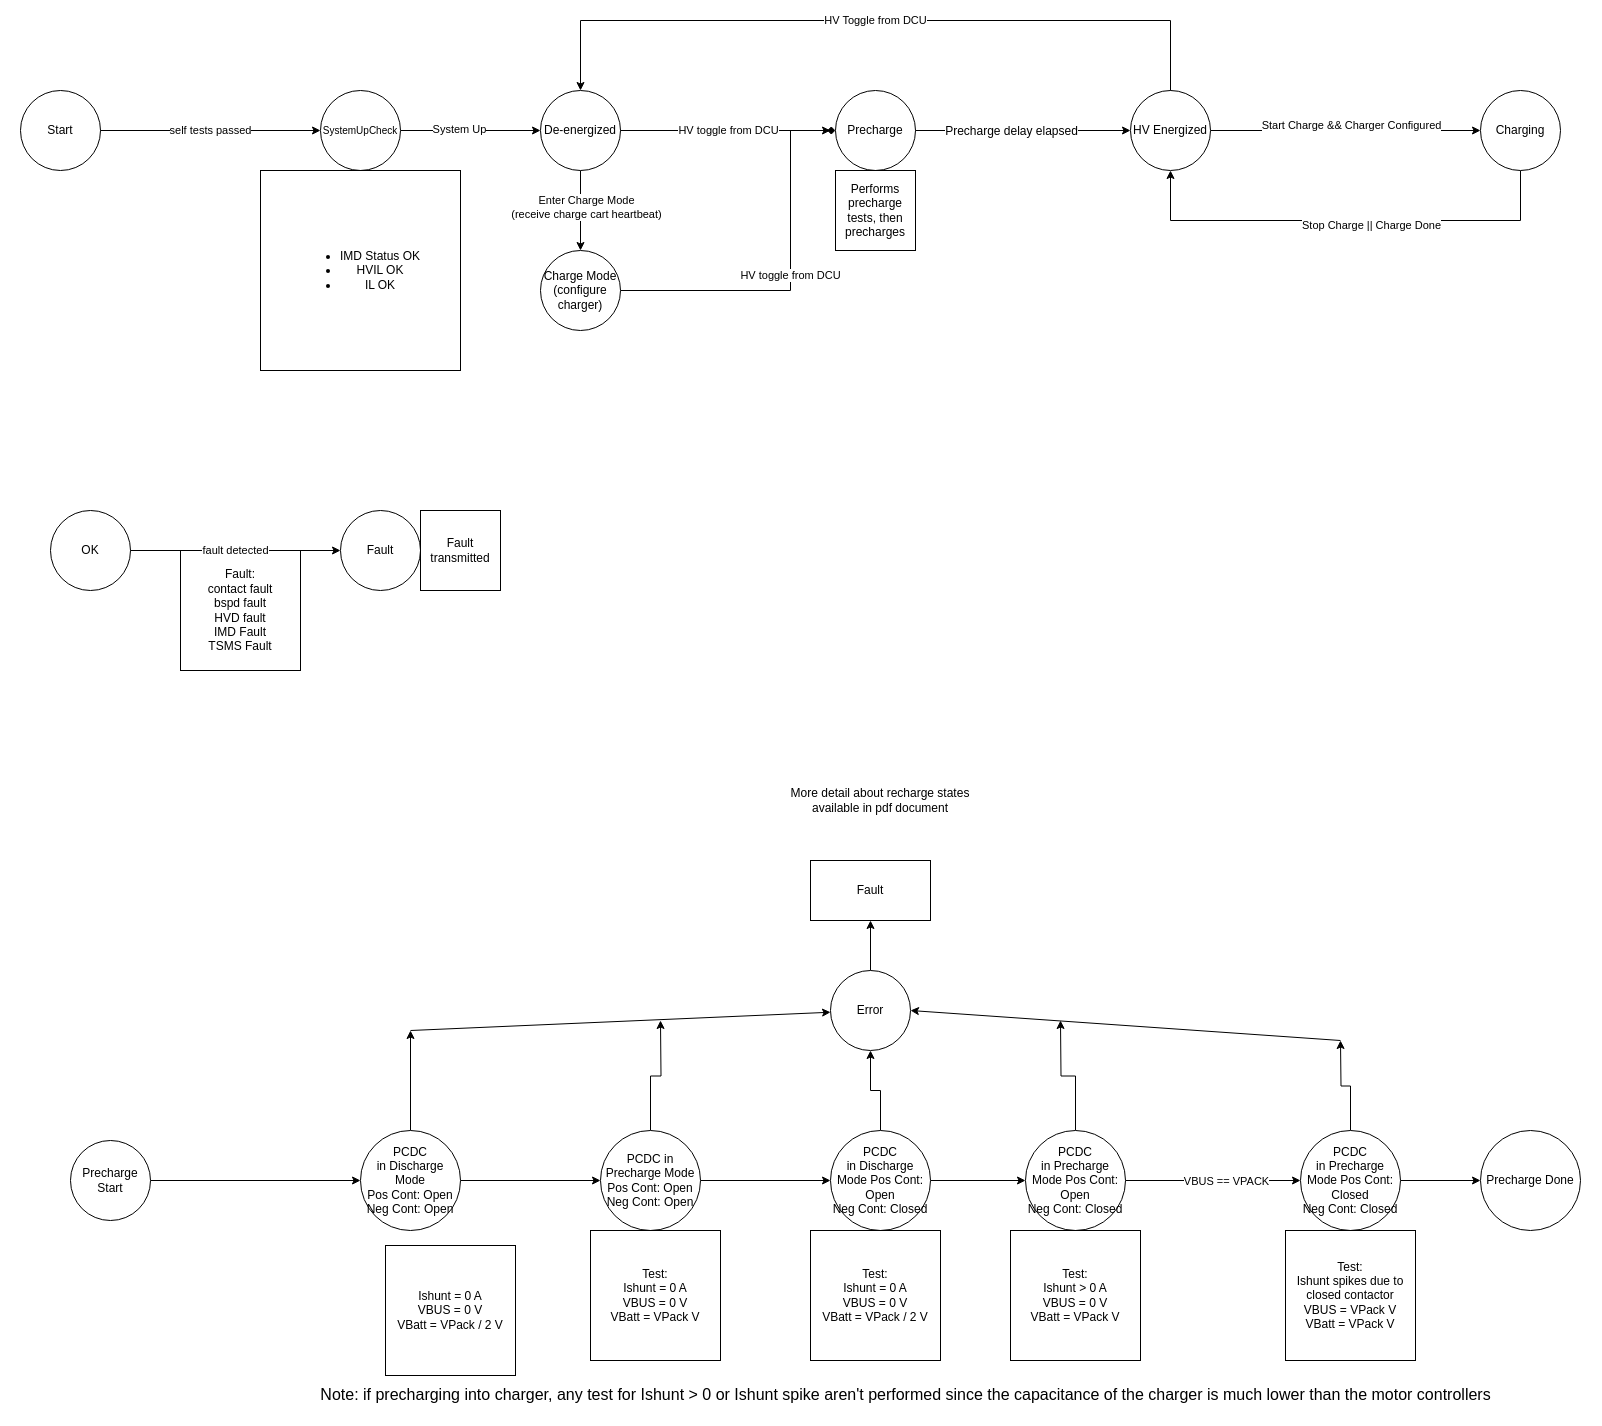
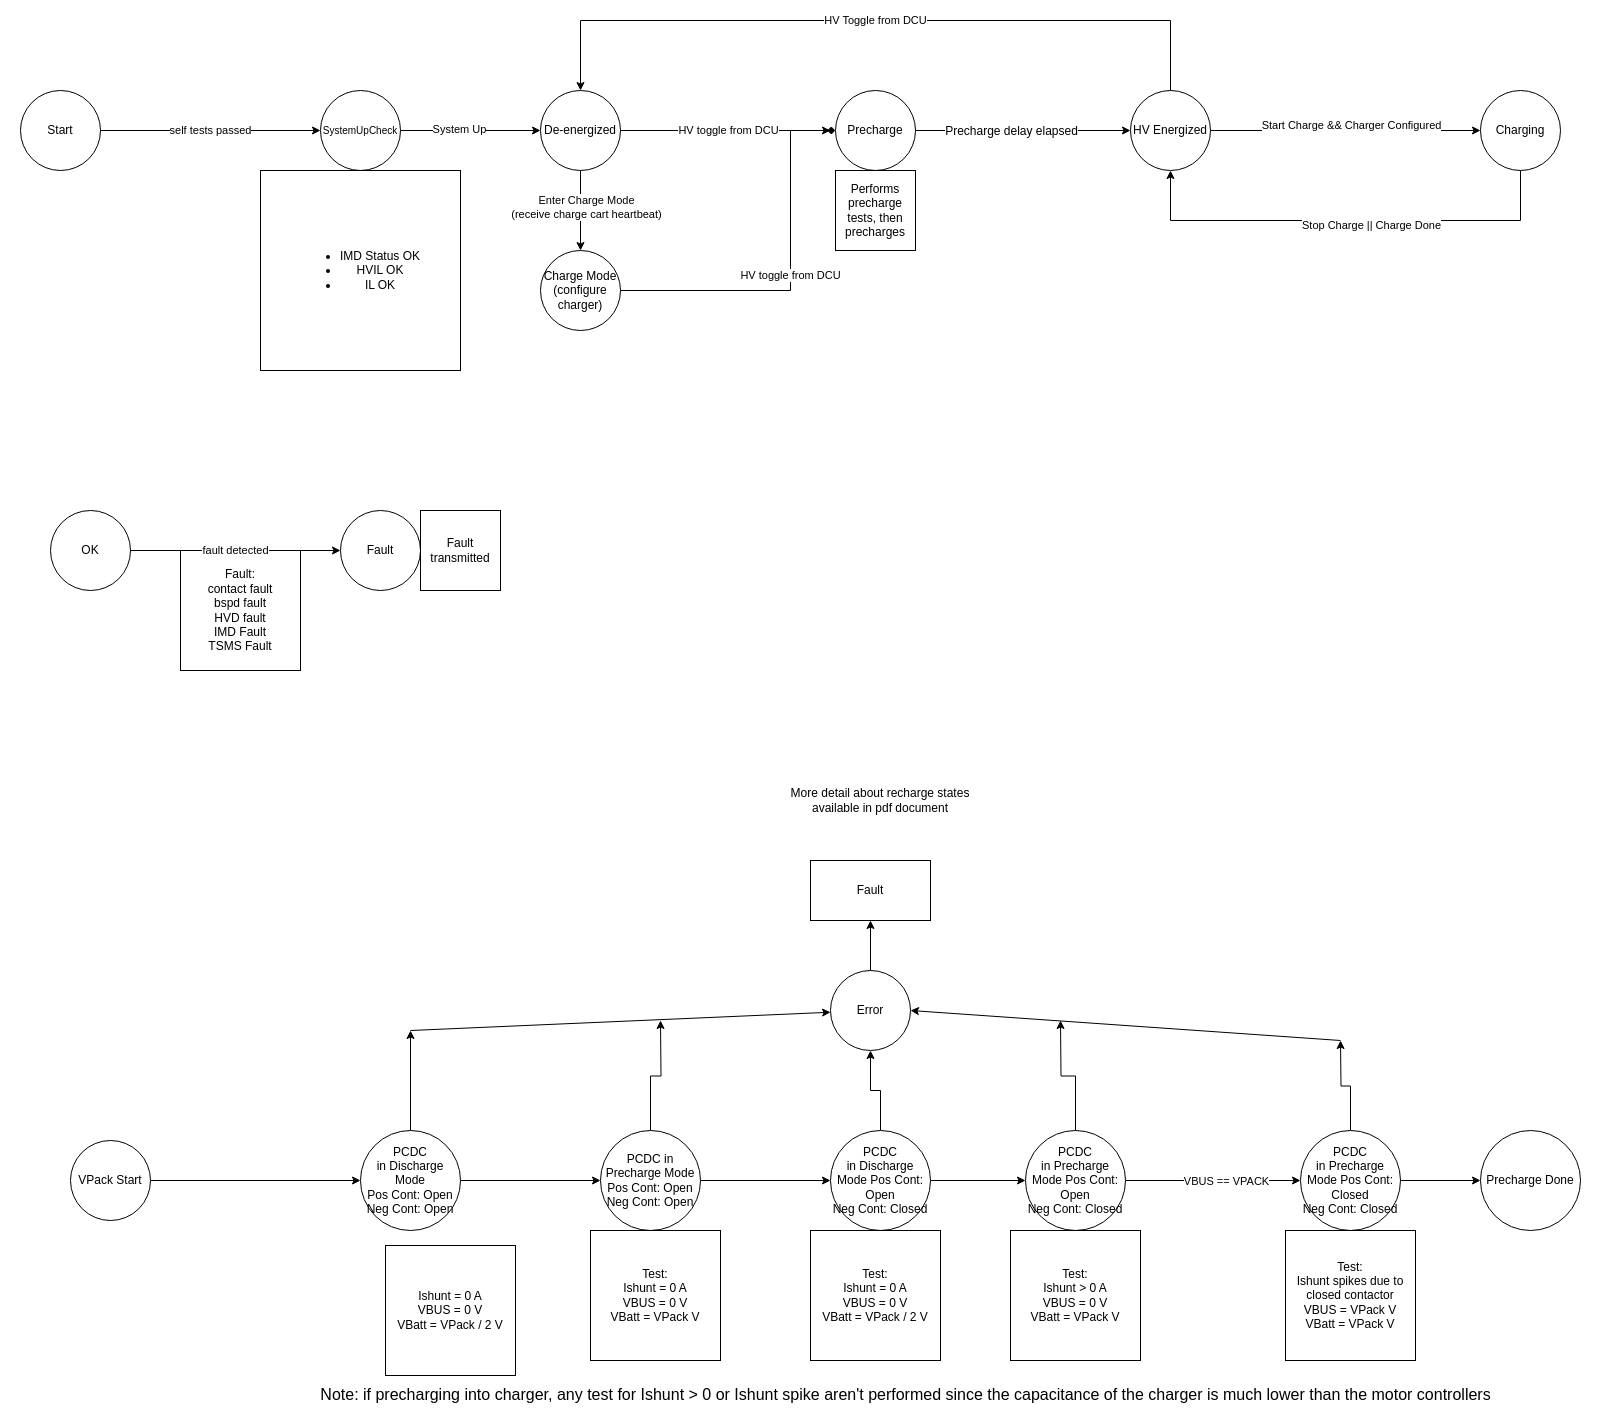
node "Precharge Start": label "Precharge Start" -> "VPack Start"
